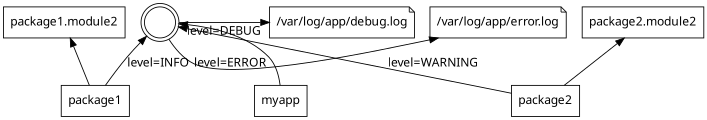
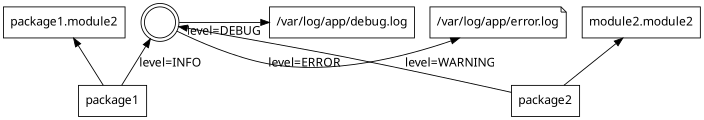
node "/var/log/app/debug.log": shape note -> box
node "package2.module2": label "package2.module2" -> "module2.module2"
node "myapp": removed
